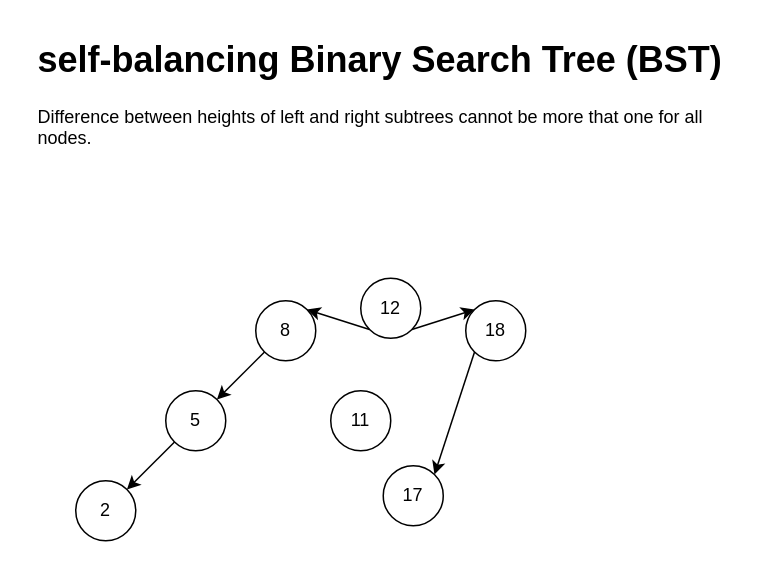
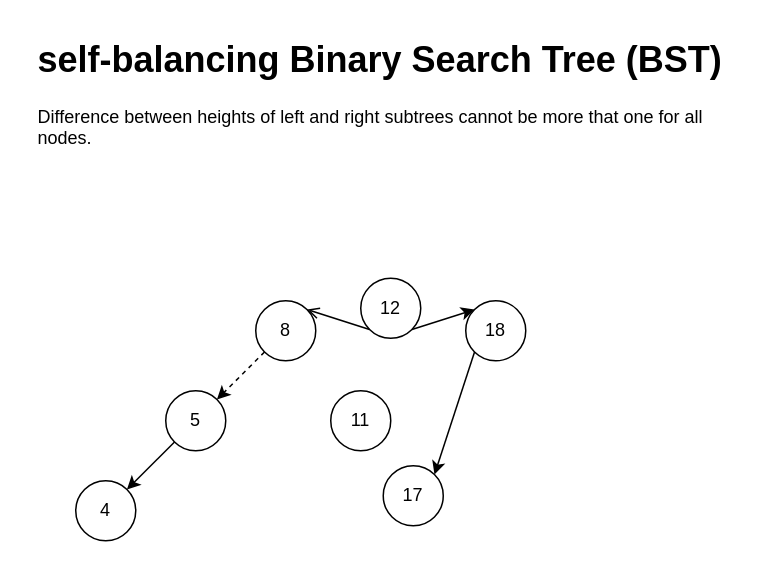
edge "12" -> "8": arrowhead classic -> open
edge "8" -> "5": style solid -> dashed
node "2": label "2" -> "4"
